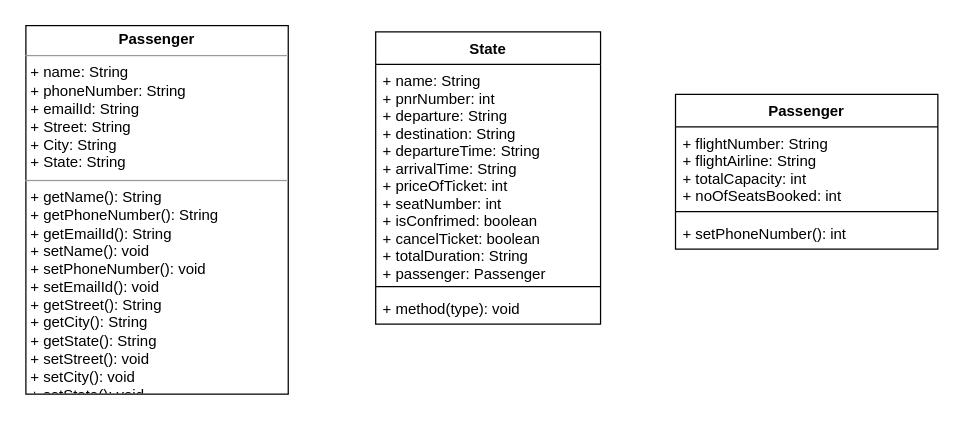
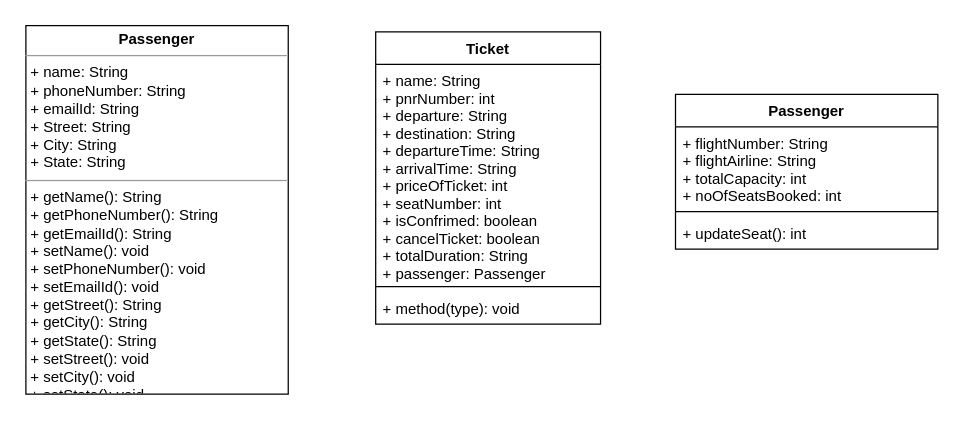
node "State": label "State" -> "Ticket"
node "+ setPhoneNumber(): int": label "+ setPhoneNumber(): int" -> "+ updateSeat(): int"
